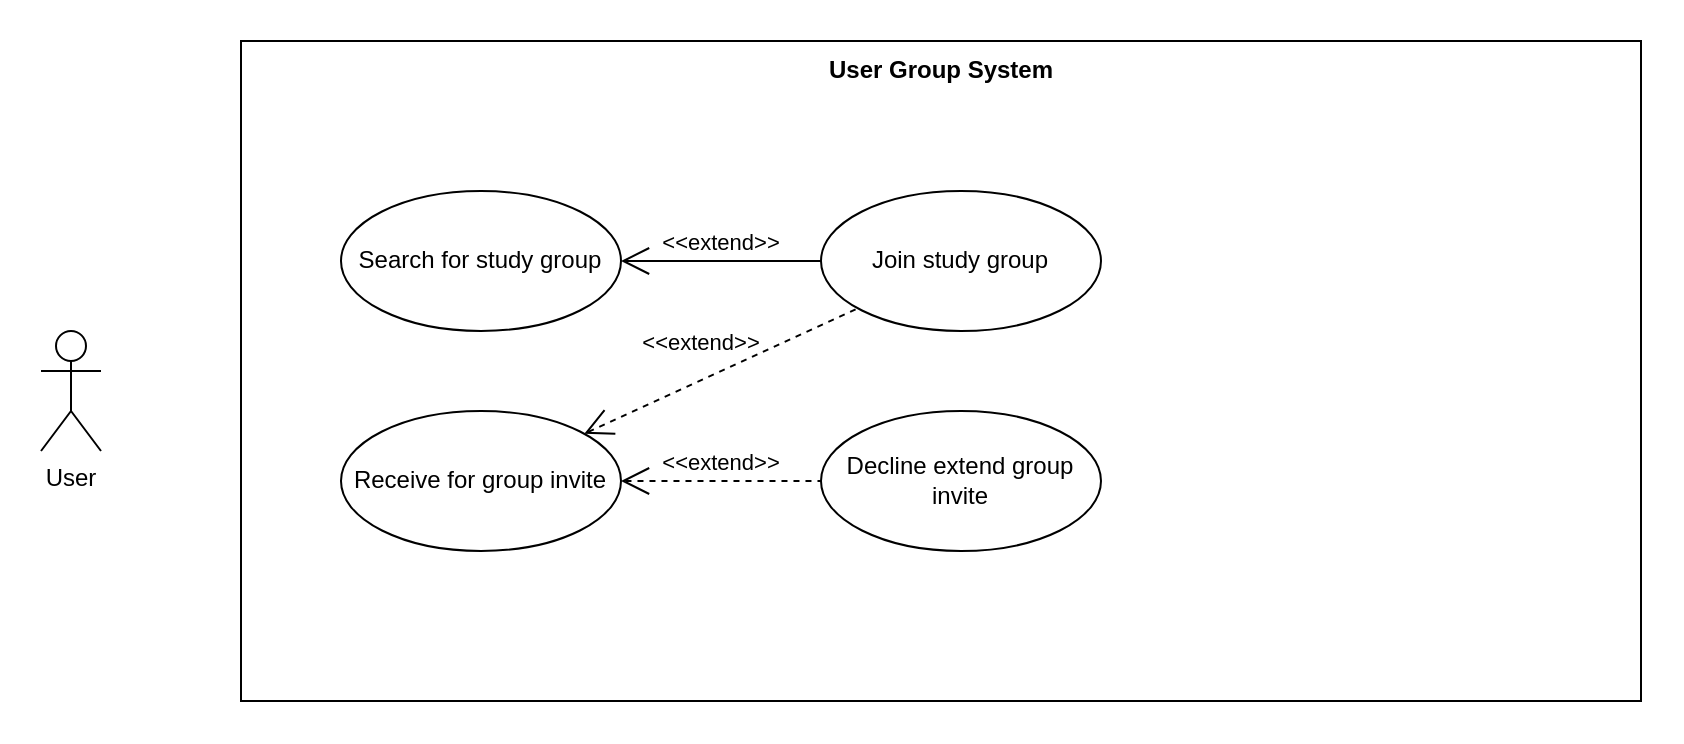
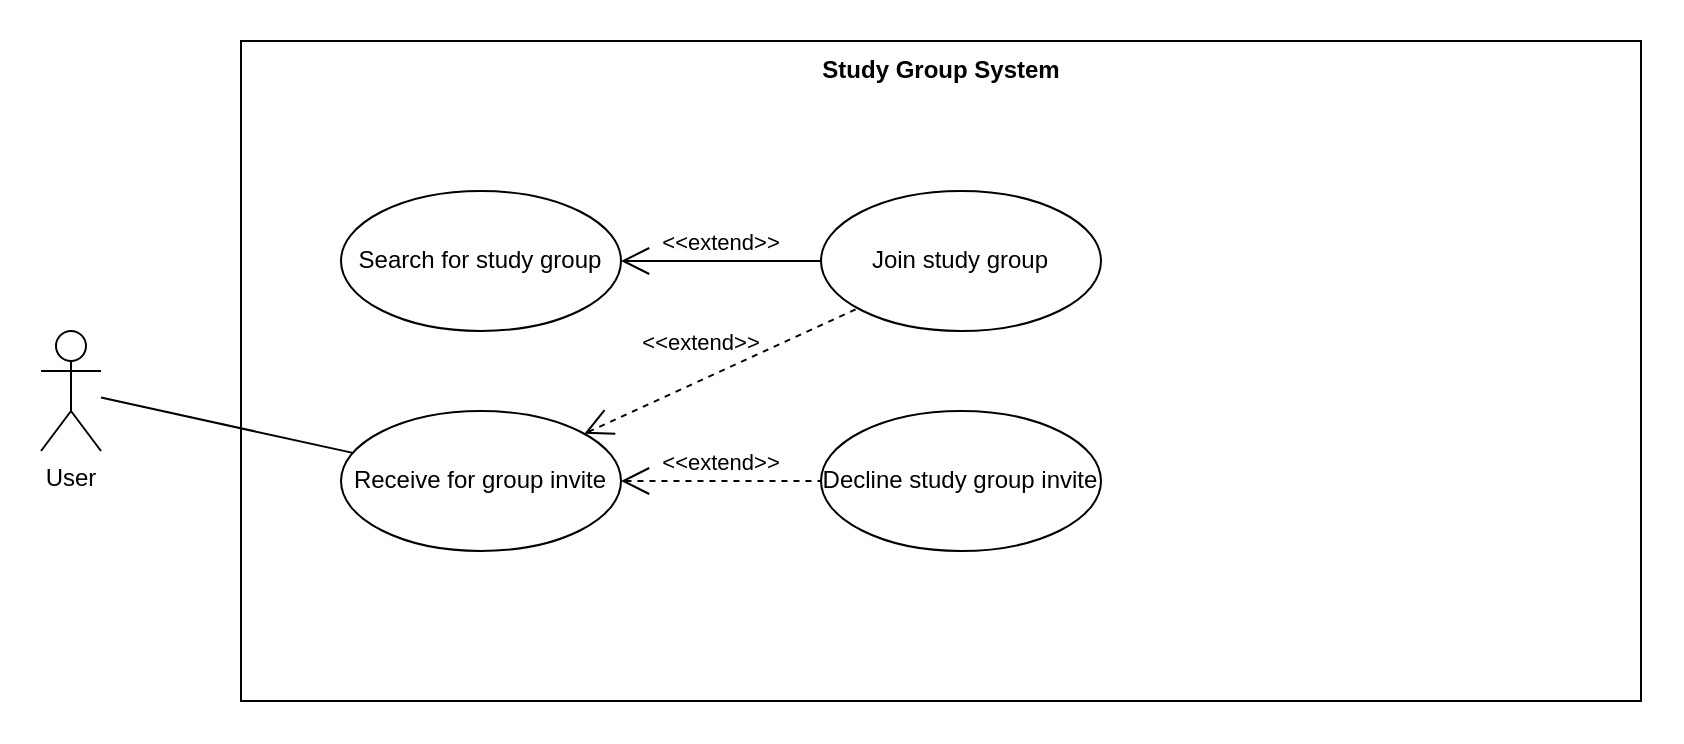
node "User Group System": label "User Group System" -> "Study Group System"
edge "User" -- "Receive for group invite": added
node "Decline extend group invite": label "Decline extend group invite" -> "Decline study group invite"
